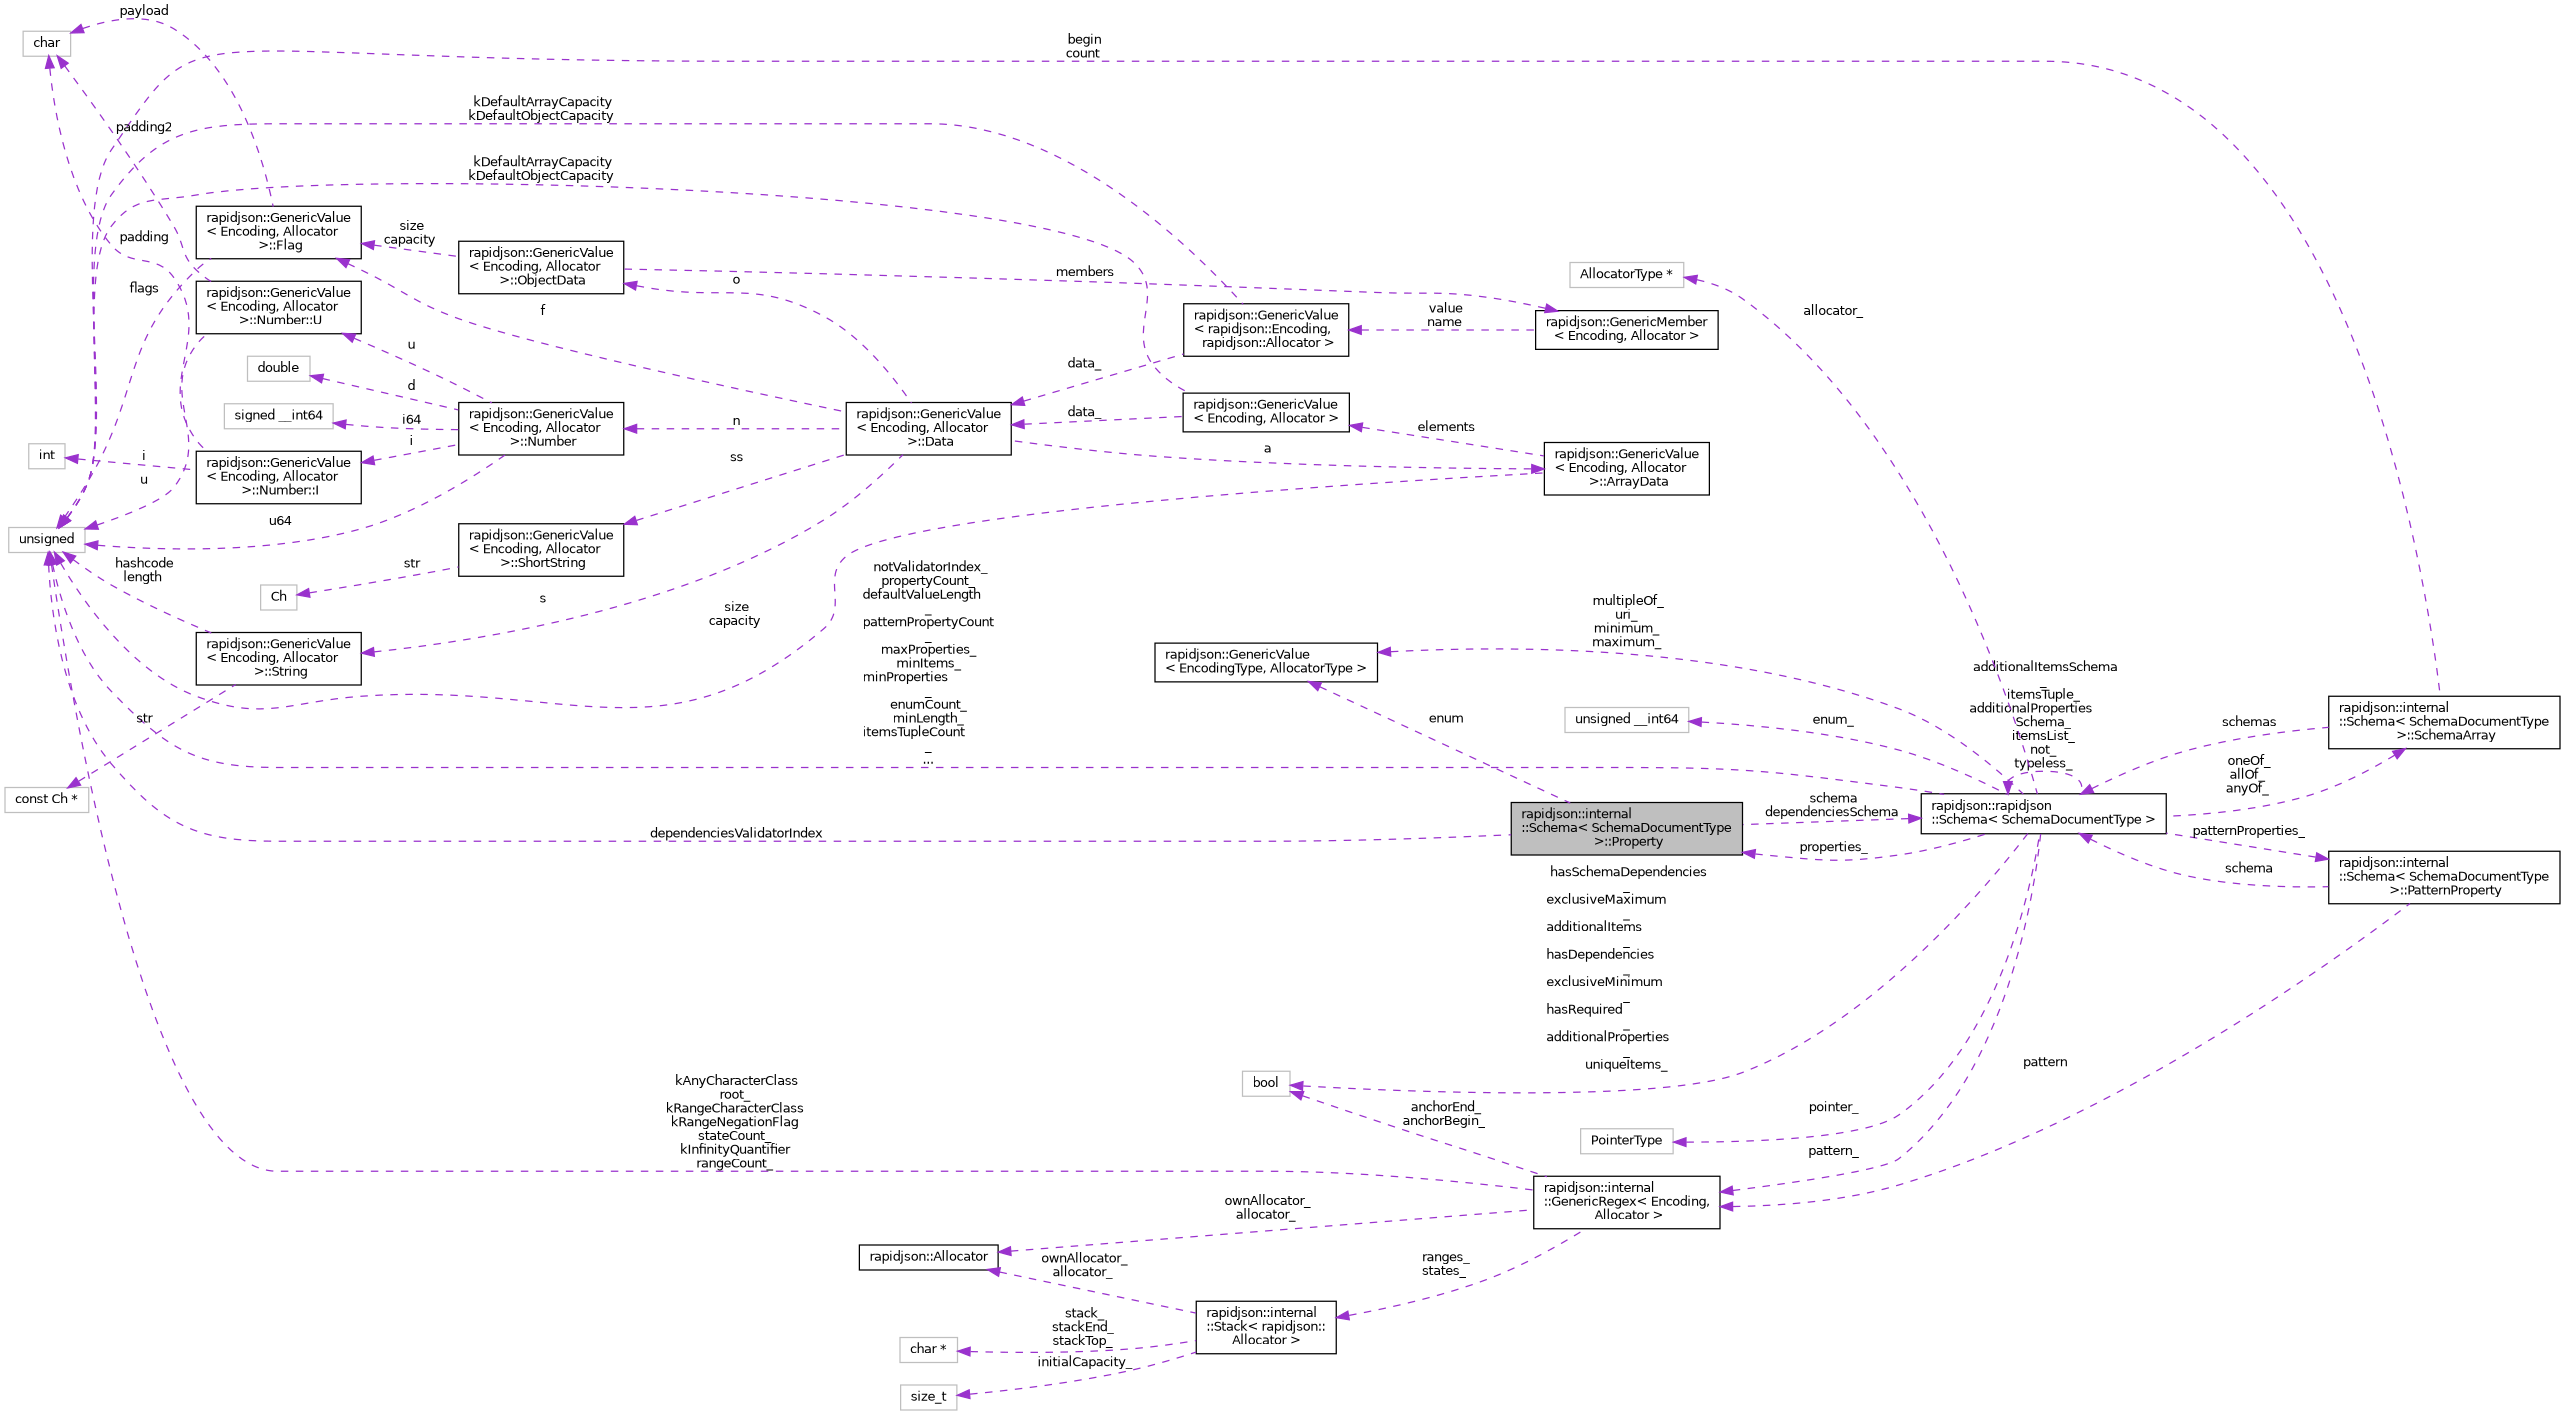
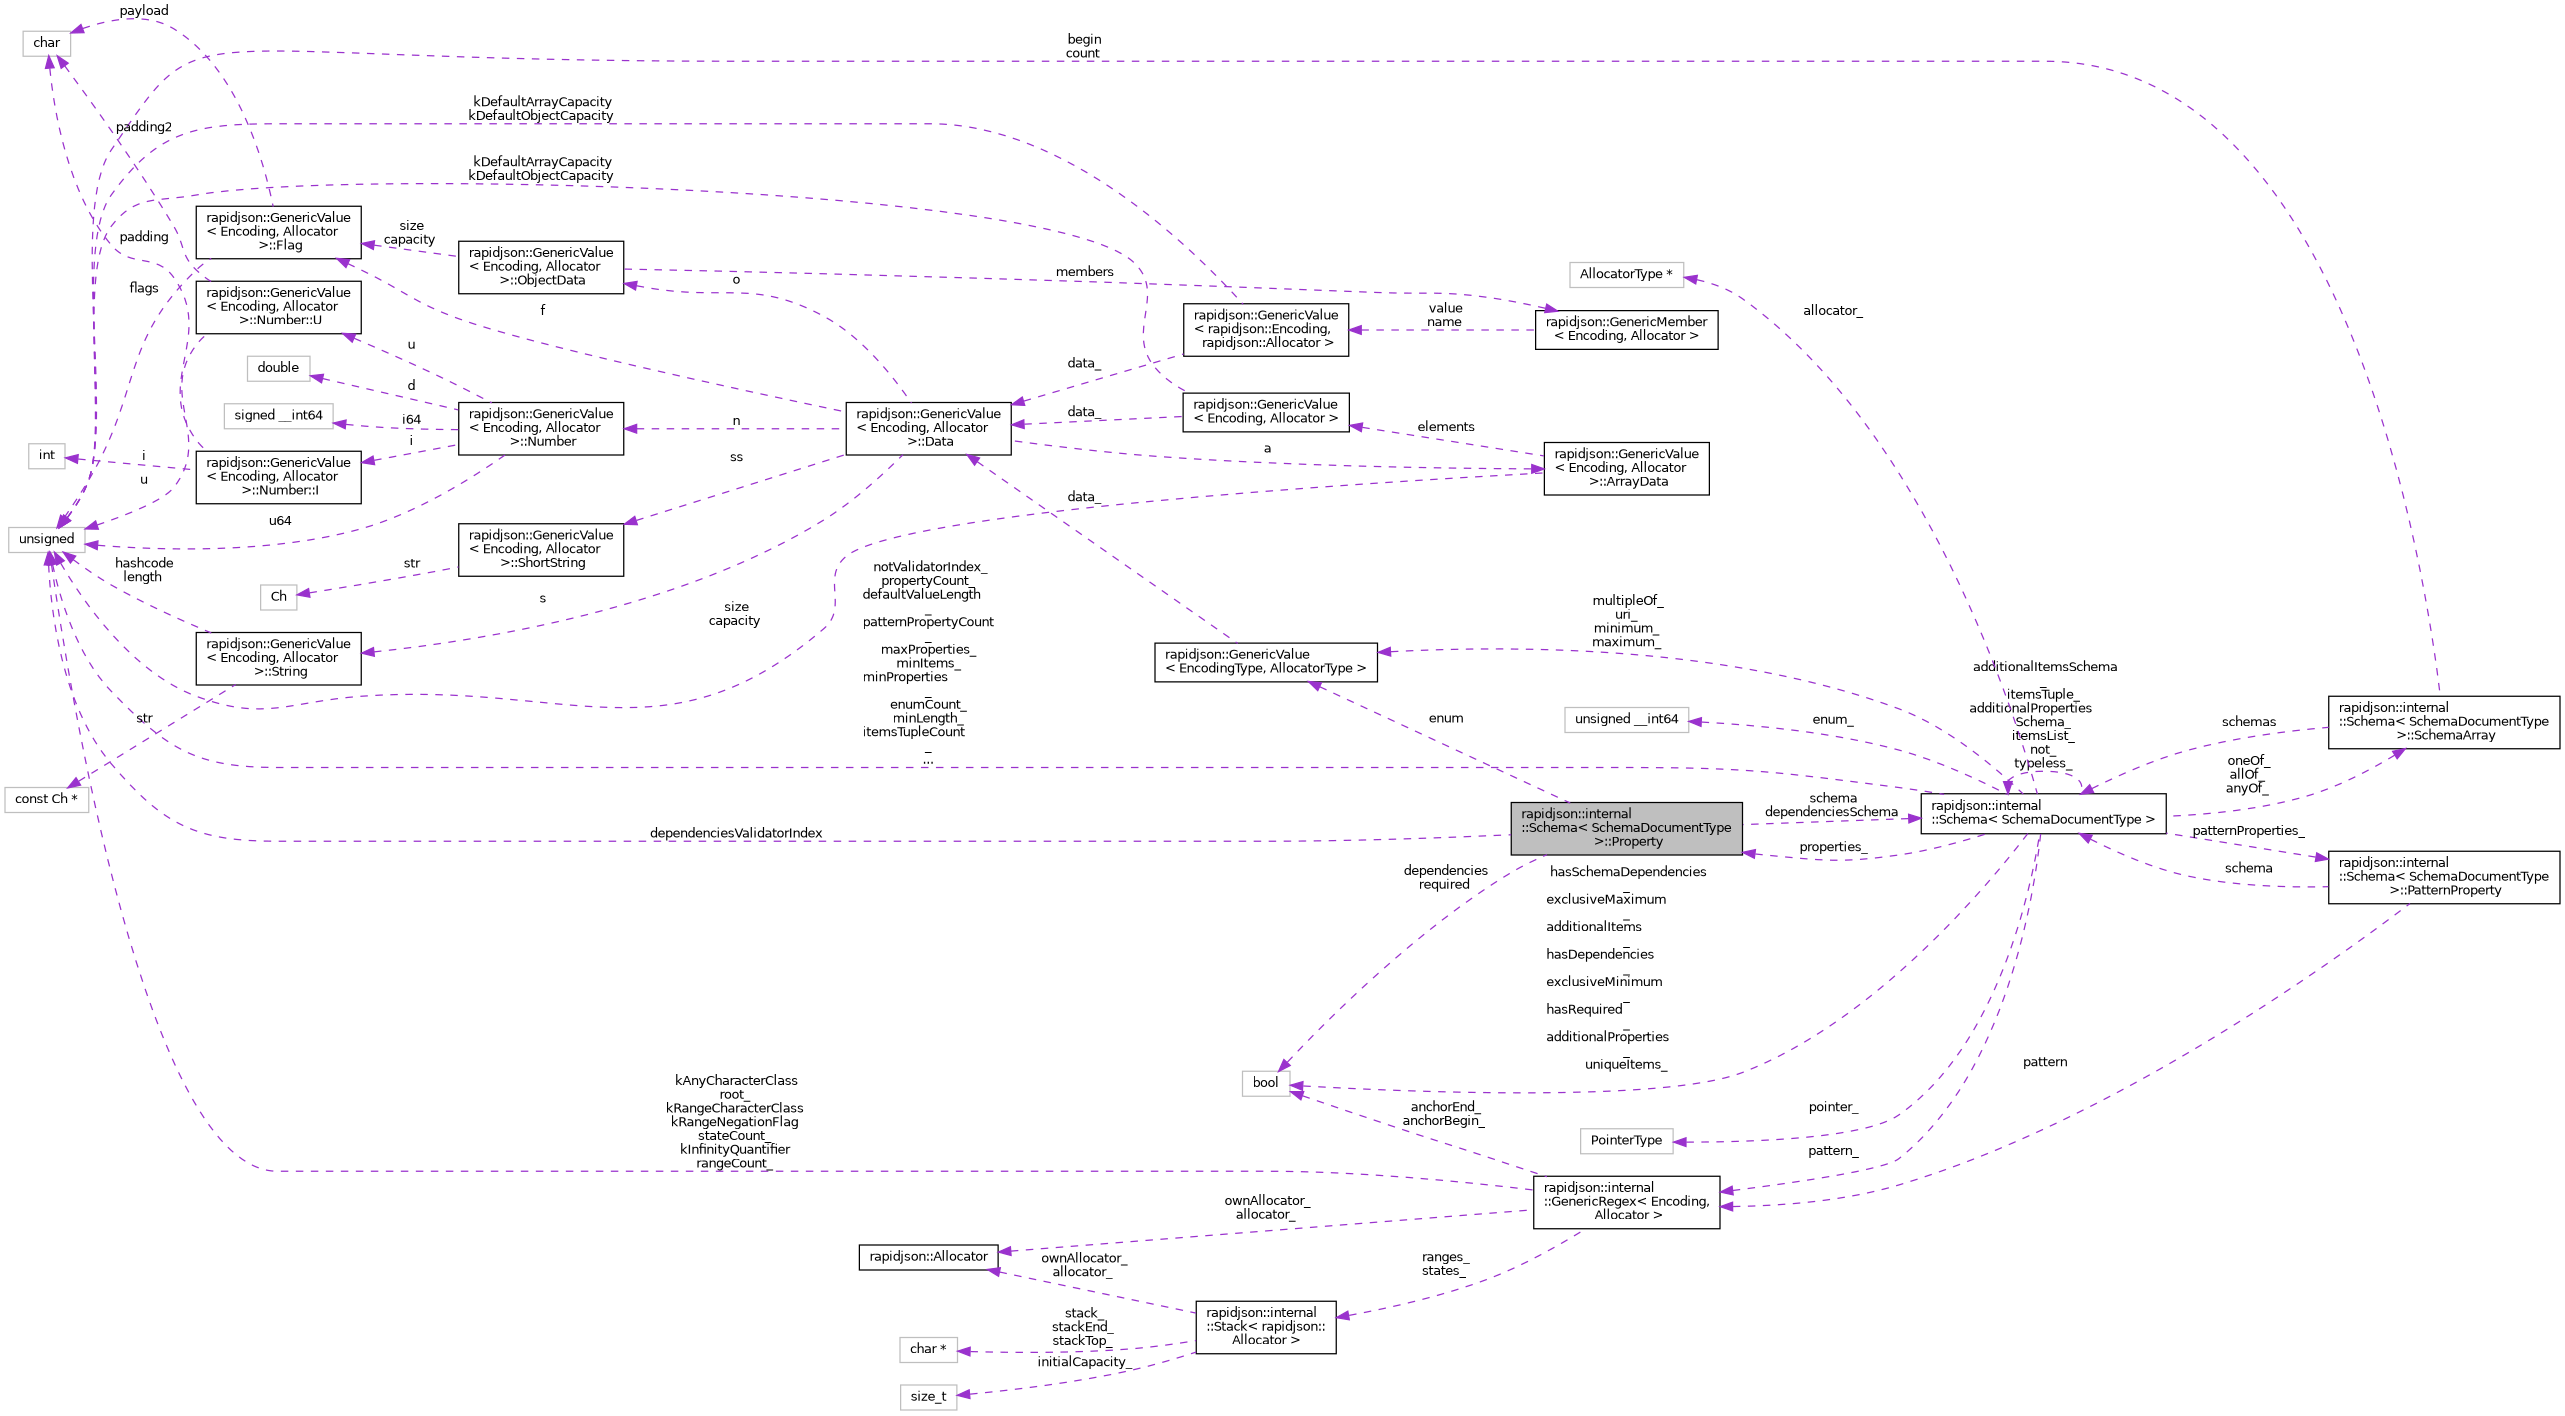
edge "rapidjson::GenericValue < EncodingType, AllocatorType >" -> "rapidjson::GenericValue < Encoding, Allocator >::Data": added, label "data_"
node "rapidjson::rapidjson ::Schema< SchemaDocumentType >": label "rapidjson::rapidjson ::Schema< SchemaDocumentType >" -> "rapidjson::internal ::Schema< SchemaDocumentType >"
edge "rapidjson::internal ::Schema< SchemaDocumentType >::Property" -> "bool": added, label "dependencies required"
